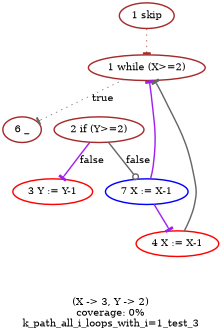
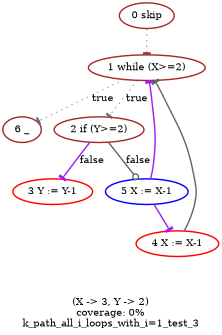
node "1 skip": label "1 skip" -> "0 skip"
edge "1 while (X>=2)" -> "2 if (Y>=2)": added, label "true"
node "7 X := X-1": label "7 X := X-1" -> "5 X := X-1"
